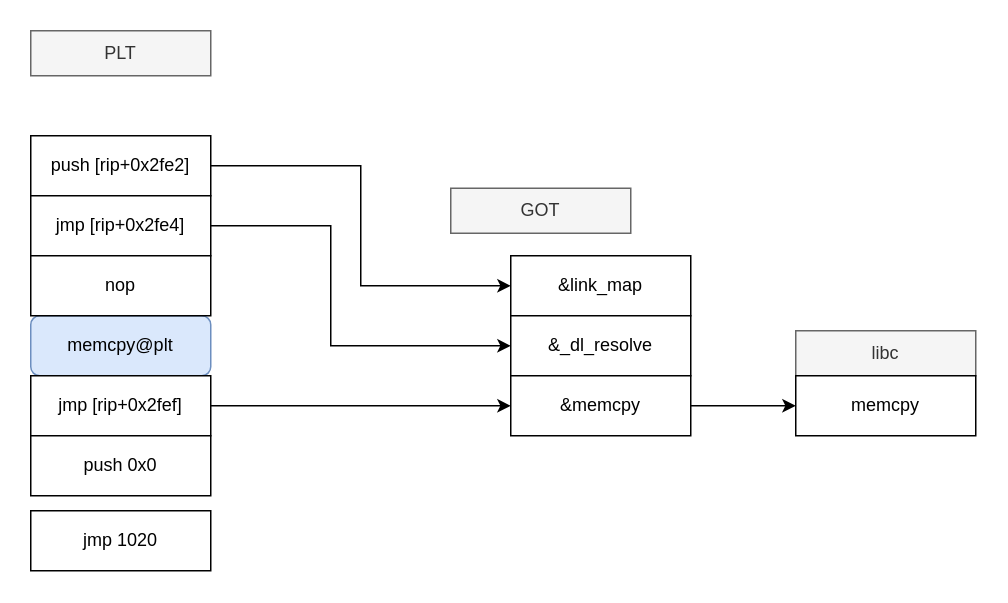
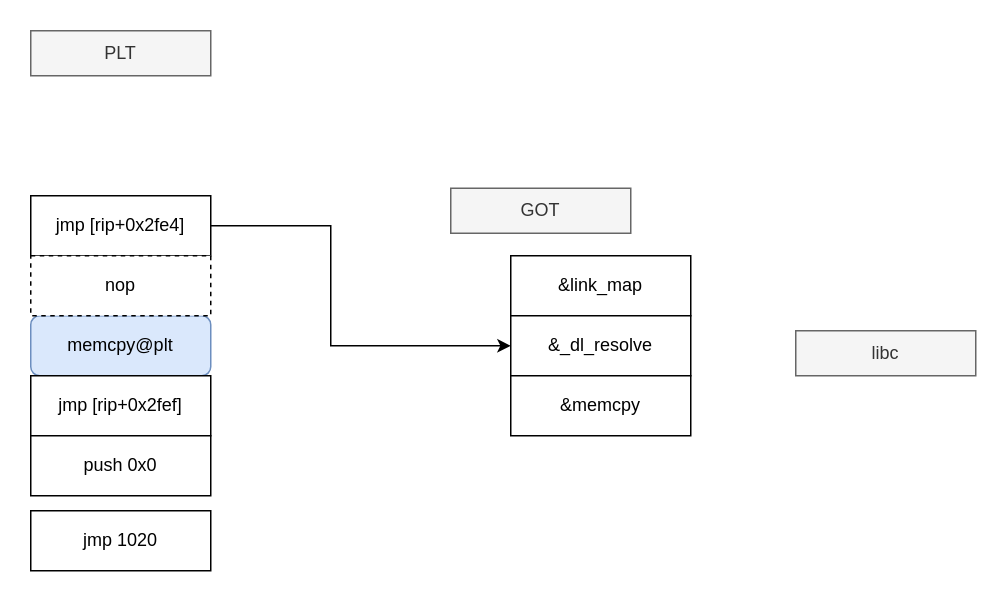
node "push [rip+0x2fe2]": removed
edge "push [rip+0x2fe2]" -> "&link_map": removed
node "nop": style solid -> dashed
edge "jmp [rip+0x2fef]" -> "&memcpy": removed
edge "&memcpy" -> "memcpy": removed
node "memcpy": removed
